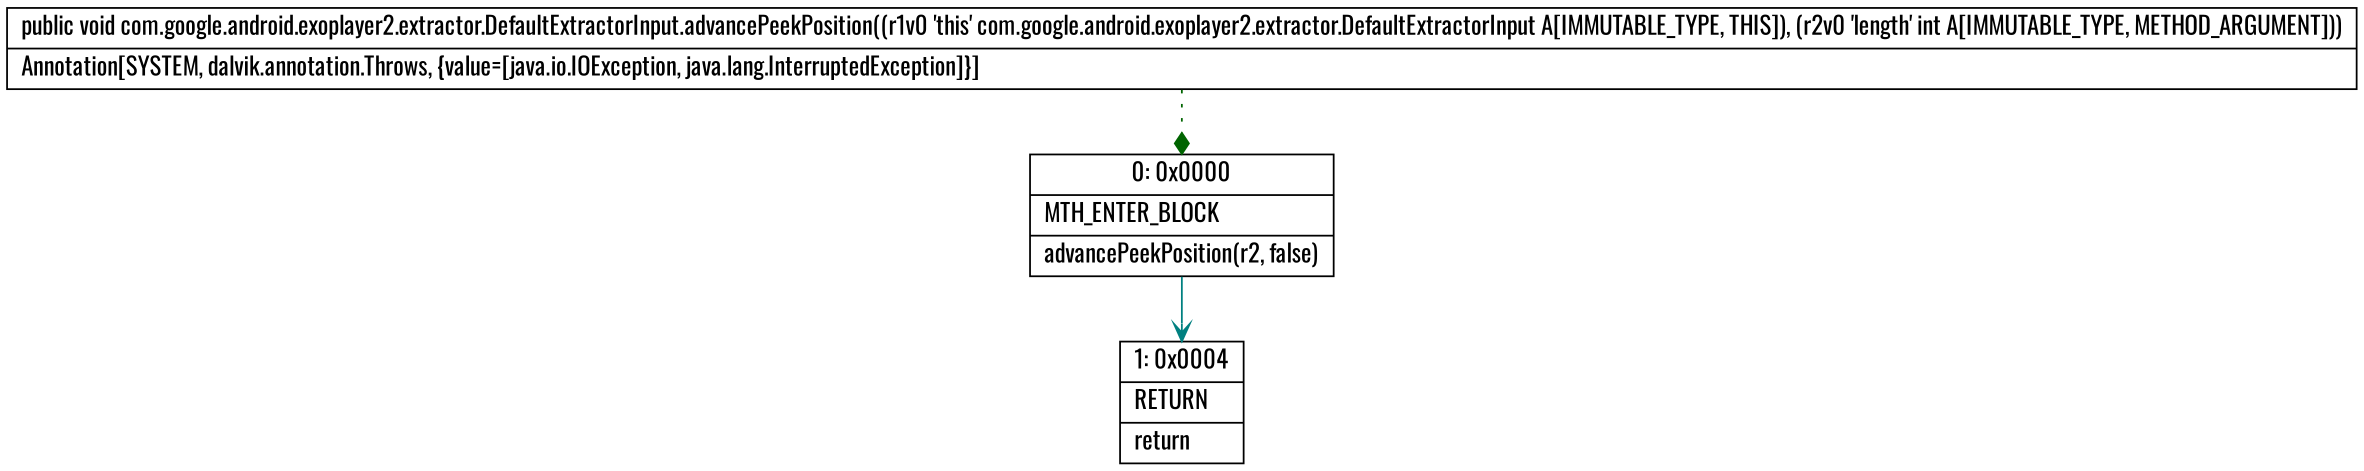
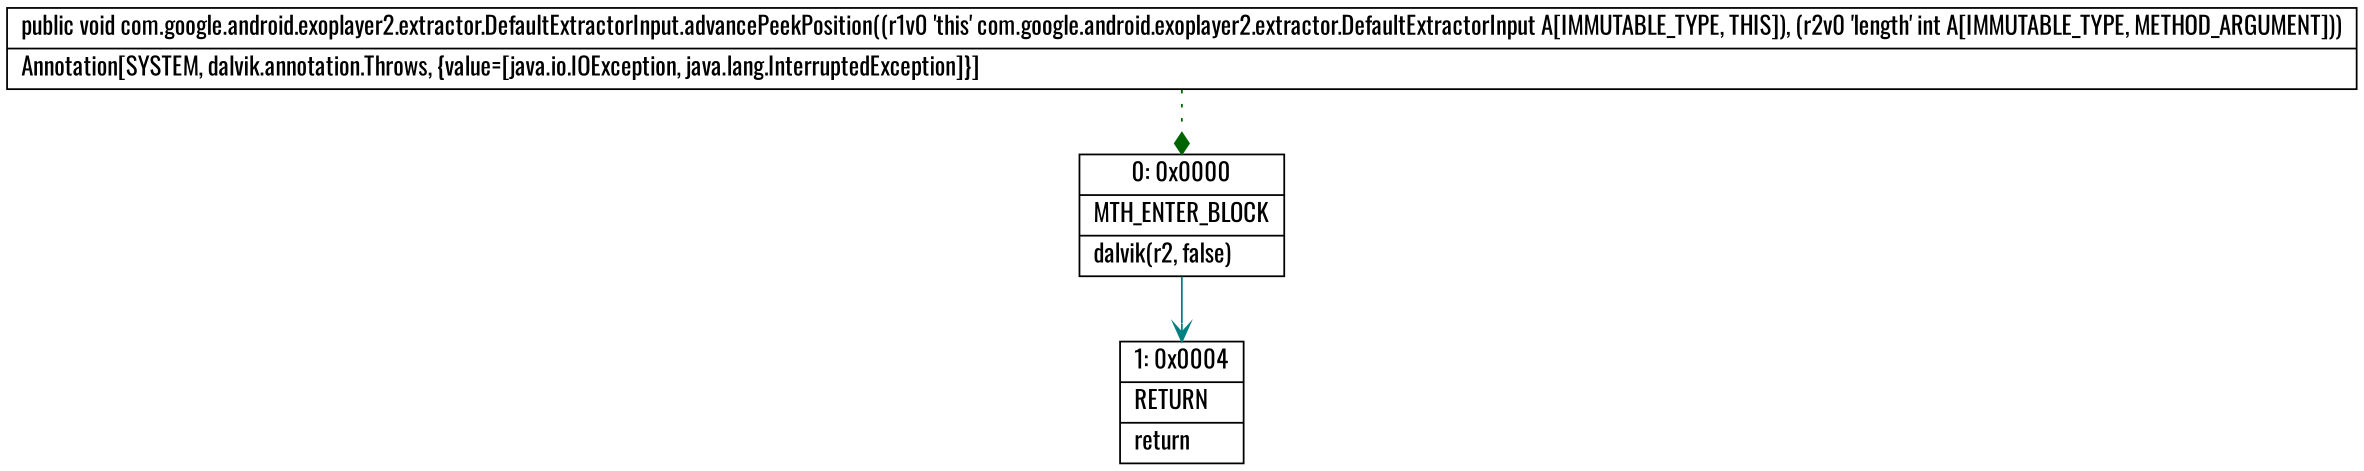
node "0: 0x0000": text "advancePeekPosition(r2, false)" -> "dalvik(r2, false)"
